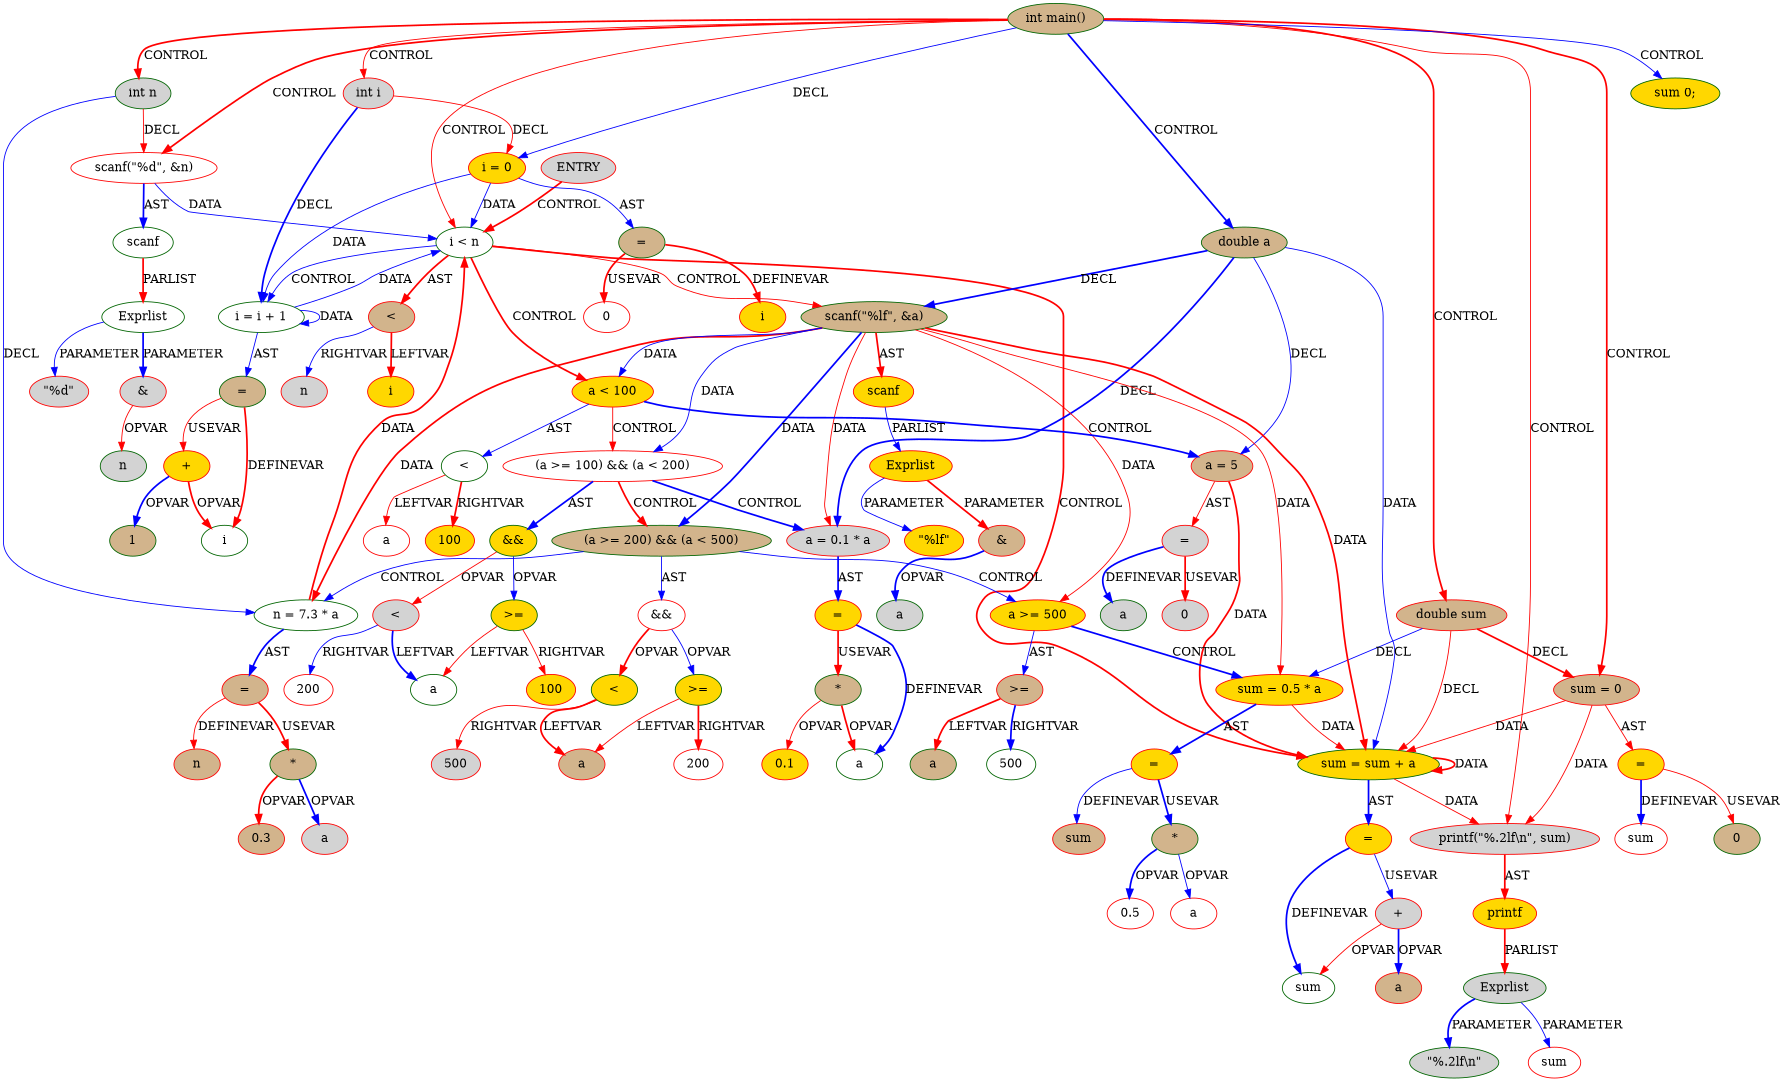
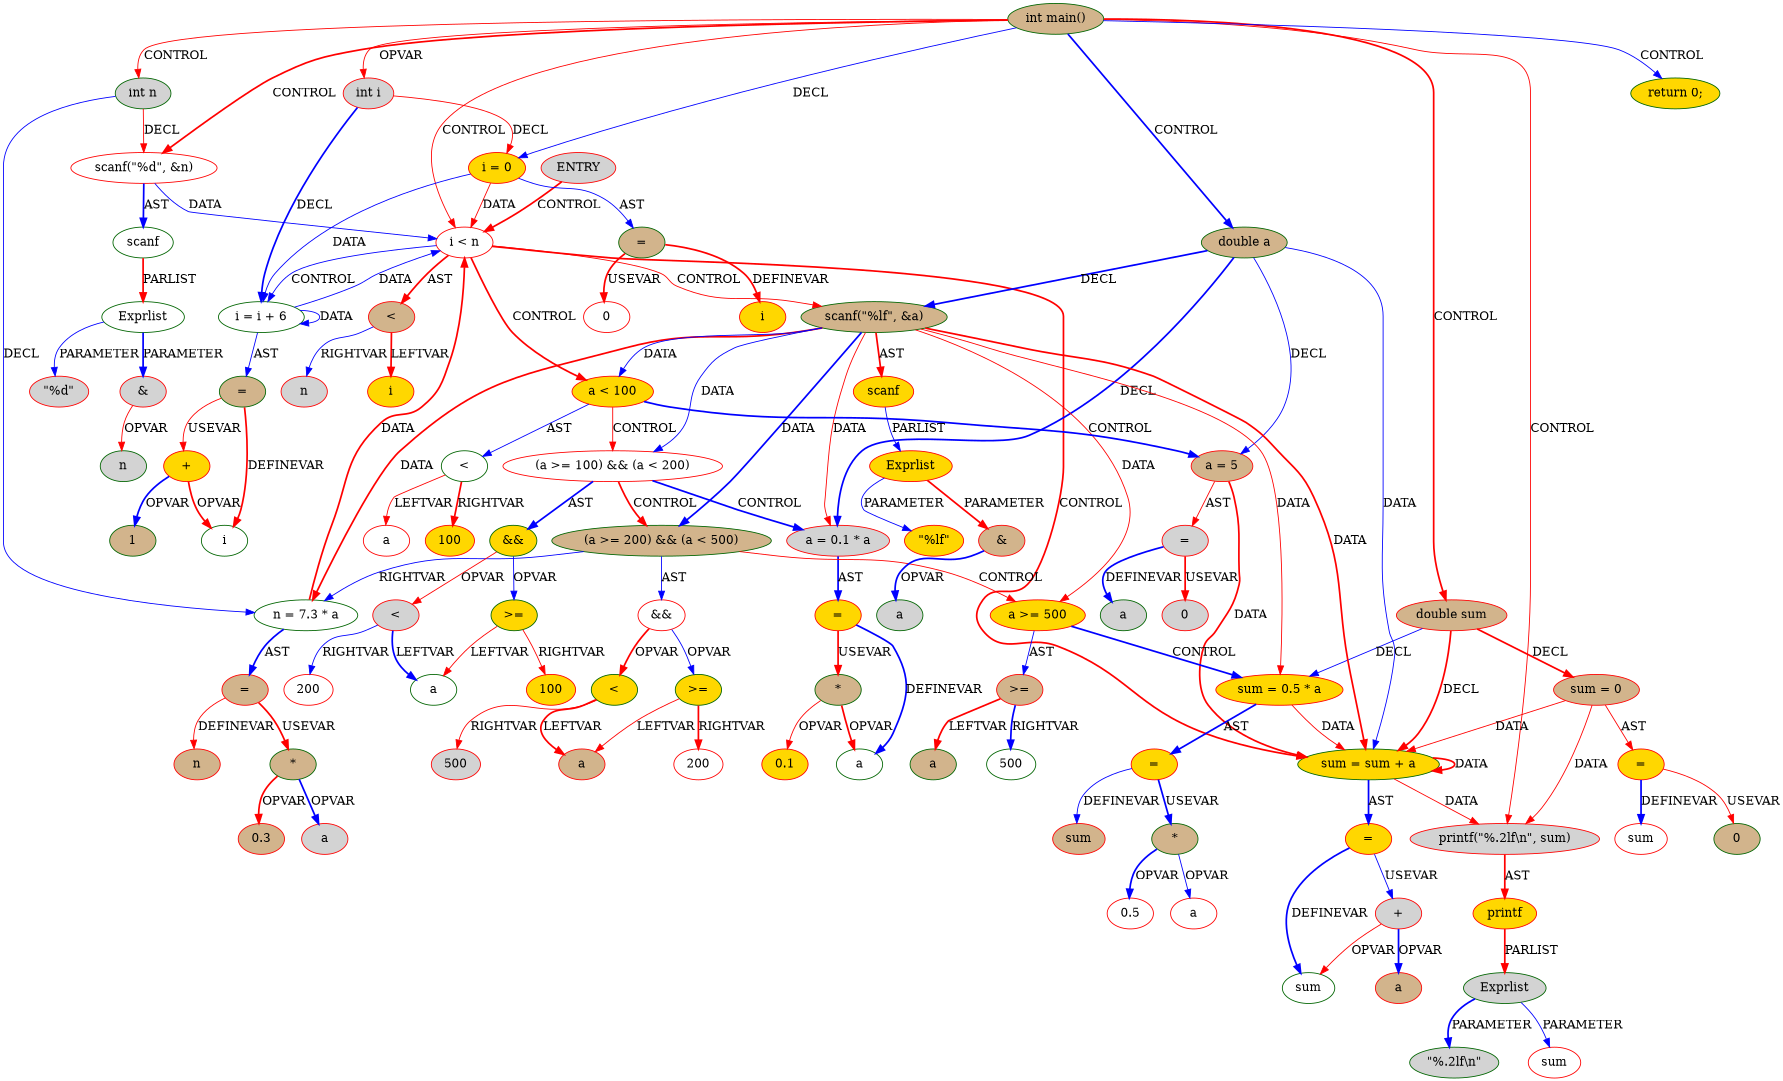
edge "int main()" -> "int n": style bold -> solid
edge "int main()" -> "int i": label "CONTROL" -> "OPVAR"
node "sum 0;": label "sum 0;" -> "return 0;"
edge "int main()" -> "sum = 0": removed, label "CONTROL"
edge "i = 0" -> "i < n": color blue -> red
node "i < n": color darkgreen -> red
node "i = i + 1": label "i = i + 1" -> "i = i + 6"
edge "(a >= 200) && (a < 500)" -> "a >= 500": color blue -> red
edge "(a >= 200) && (a < 500)" -> "n = 7.3 * a": label "CONTROL" -> "RIGHTVAR"
edge "double sum" -> "sum = sum + a": style solid -> bold
